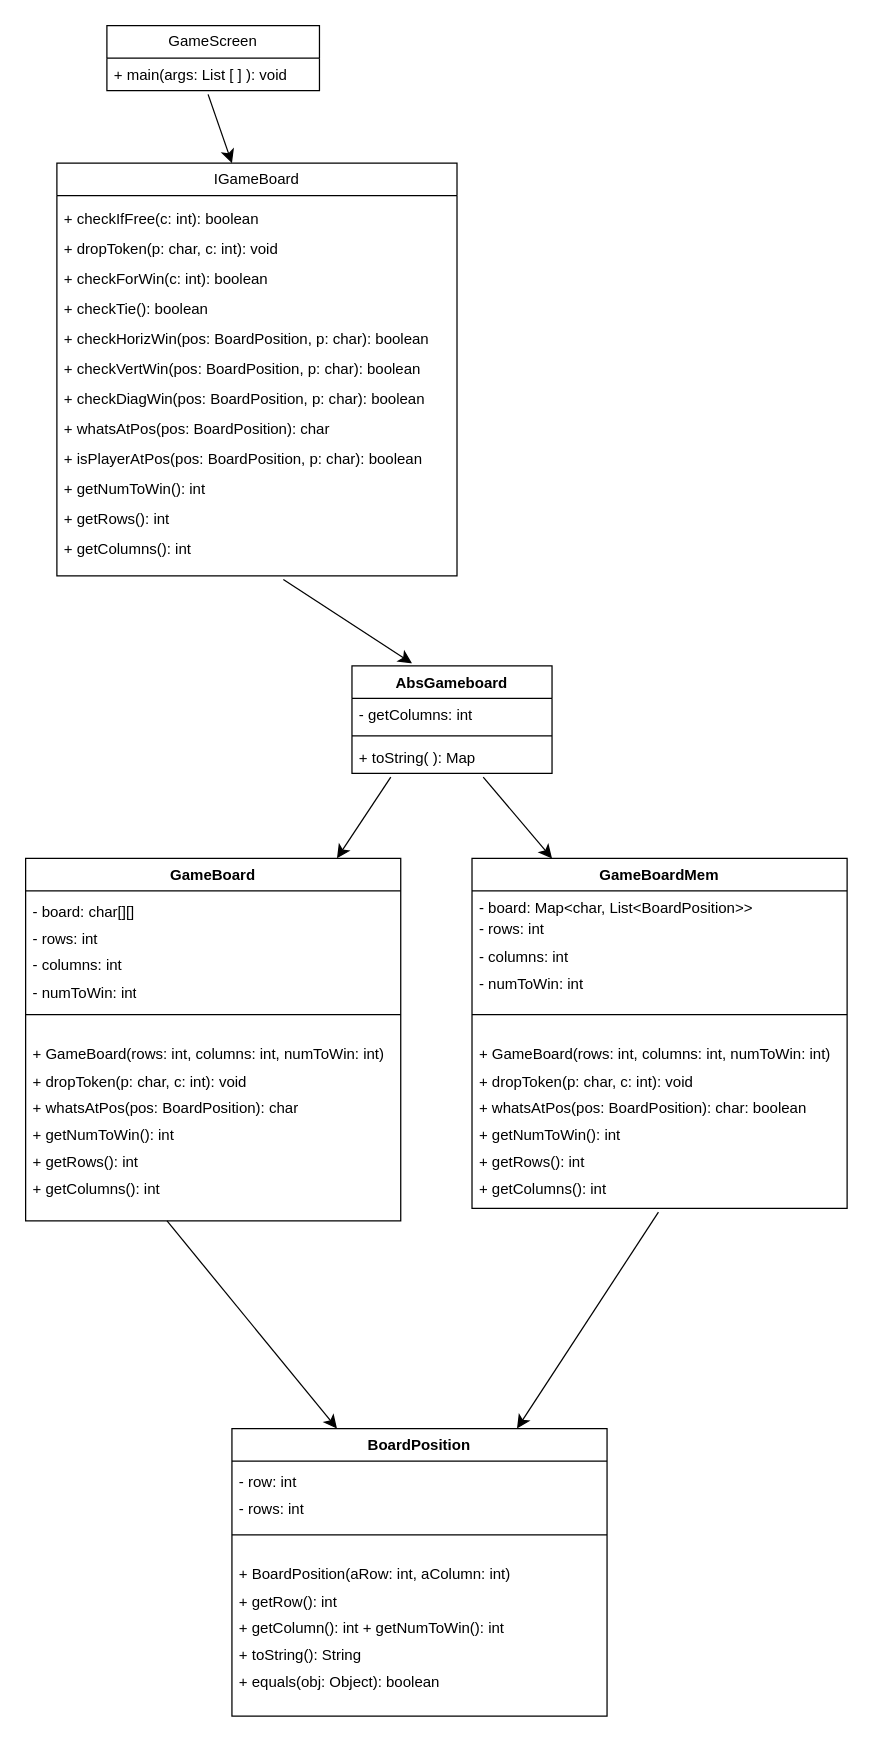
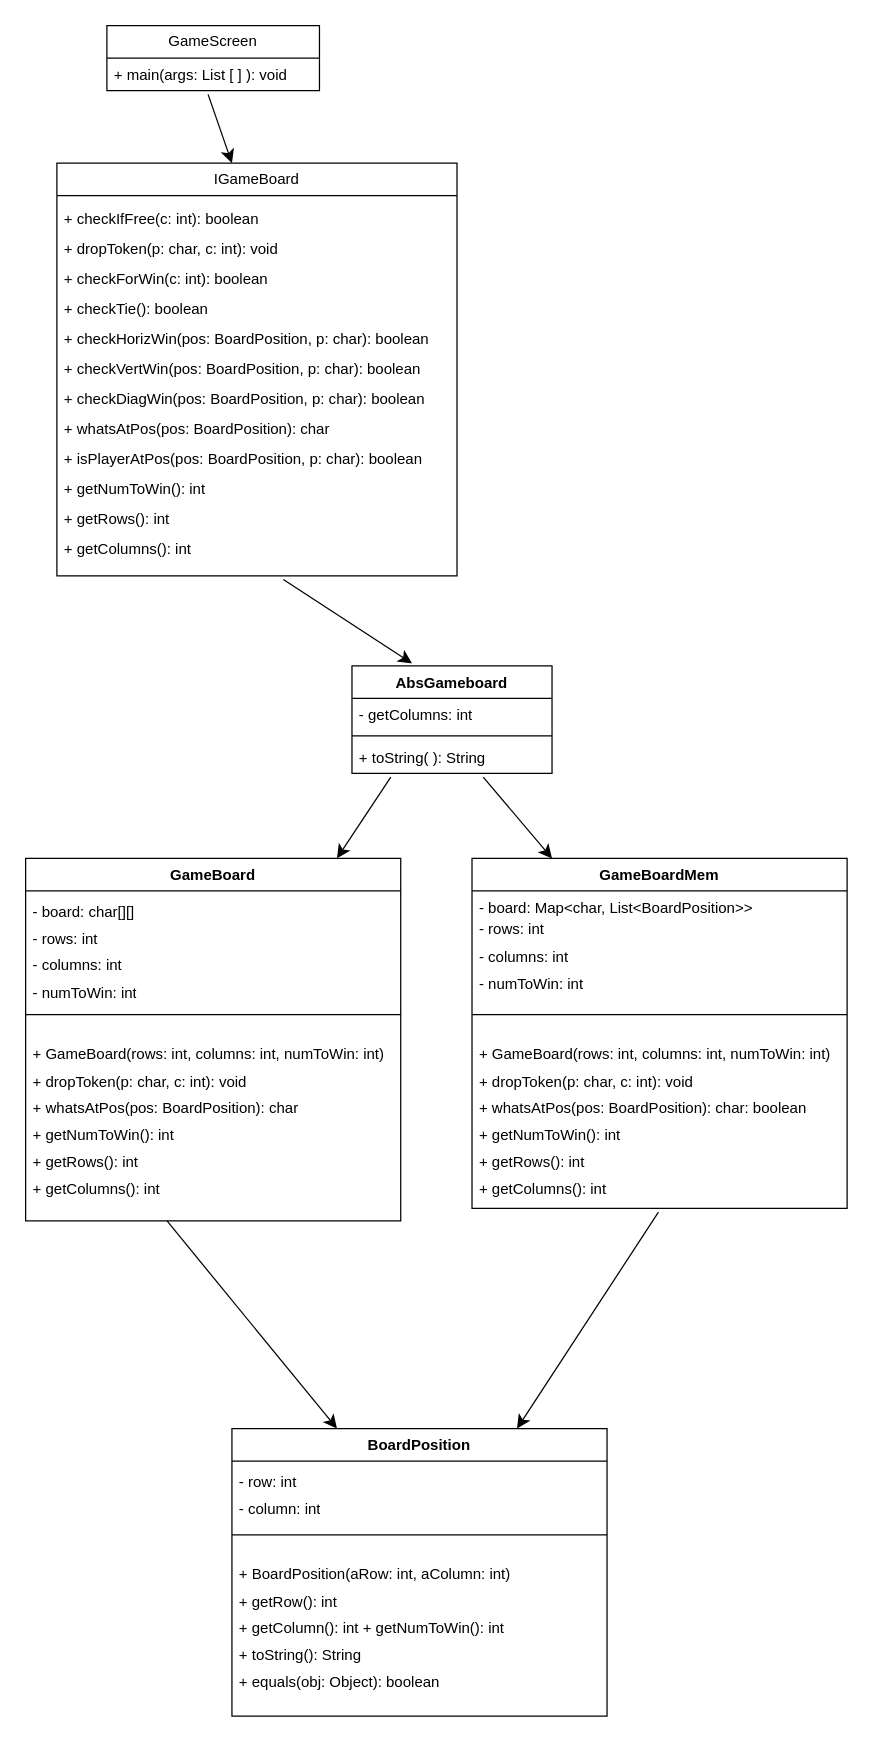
node "+ toString( ): Map": label "+ toString( ): Map" -> "+ toString( ): String"
node "- row: int - rows: int": label "- row: int - rows: int" -> "- row: int - column: int"
